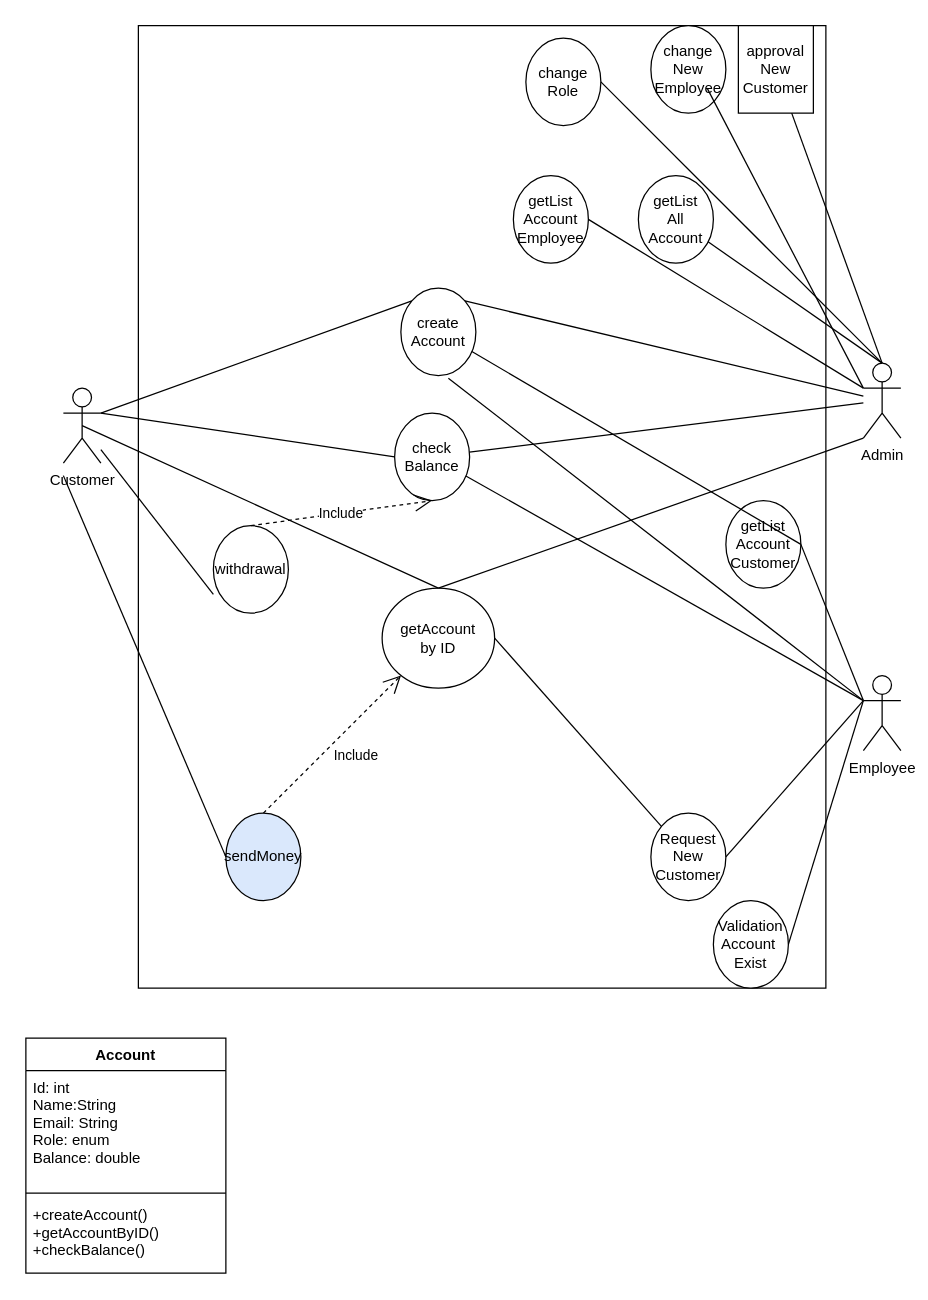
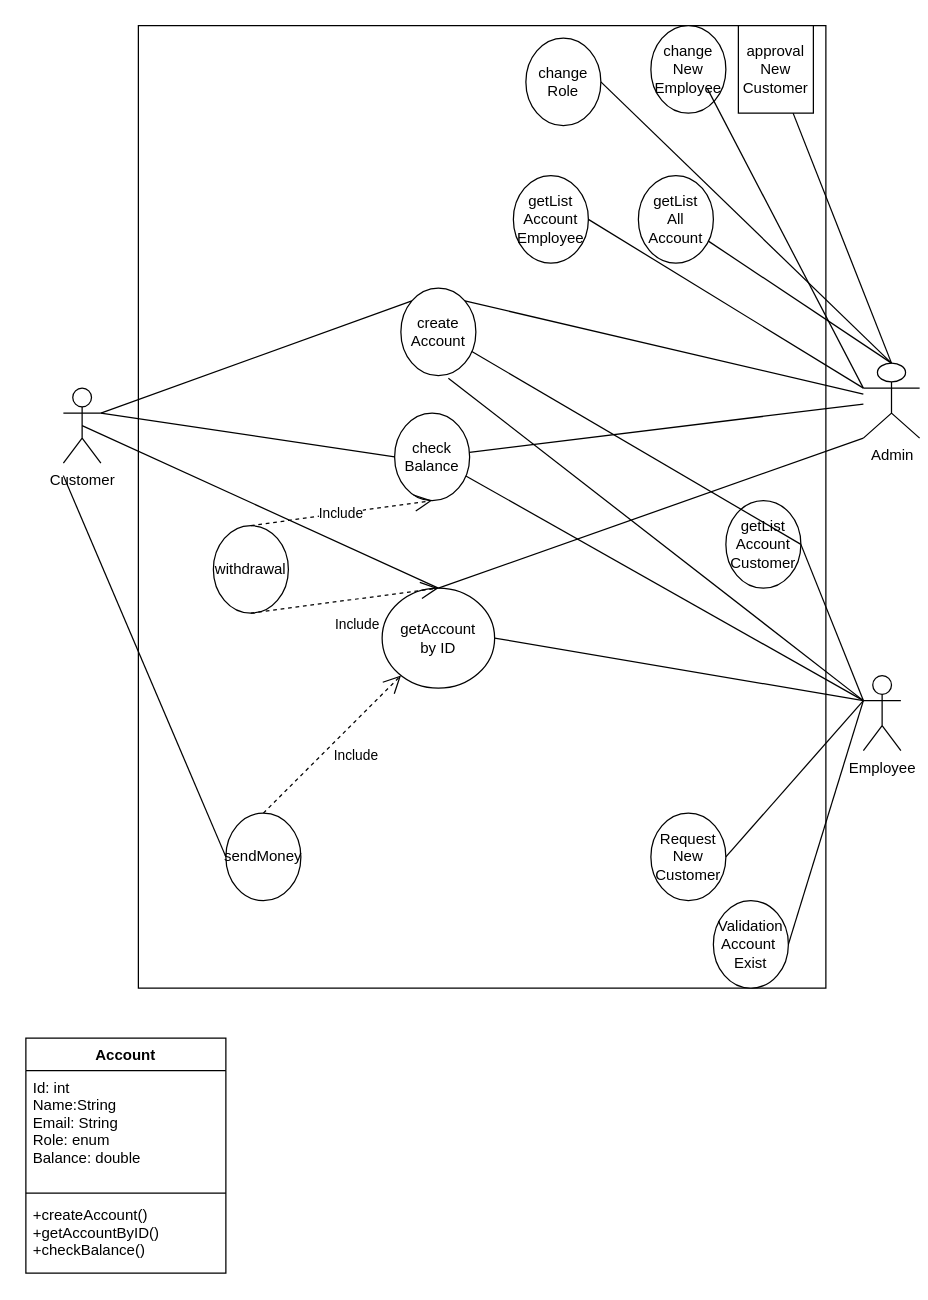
node "Admin": size 38x75 -> 56x75
edge "Customer" -- "withdrawal": removed
edge "withdrawal" -> "getAccount by ID": added, label "Include"
edge "getAccount by ID" -- "Request New Customer": now "getAccount by ID" -- "Employee"
node "sendMoney": fillcolor #dae8fc -> #ffffff
